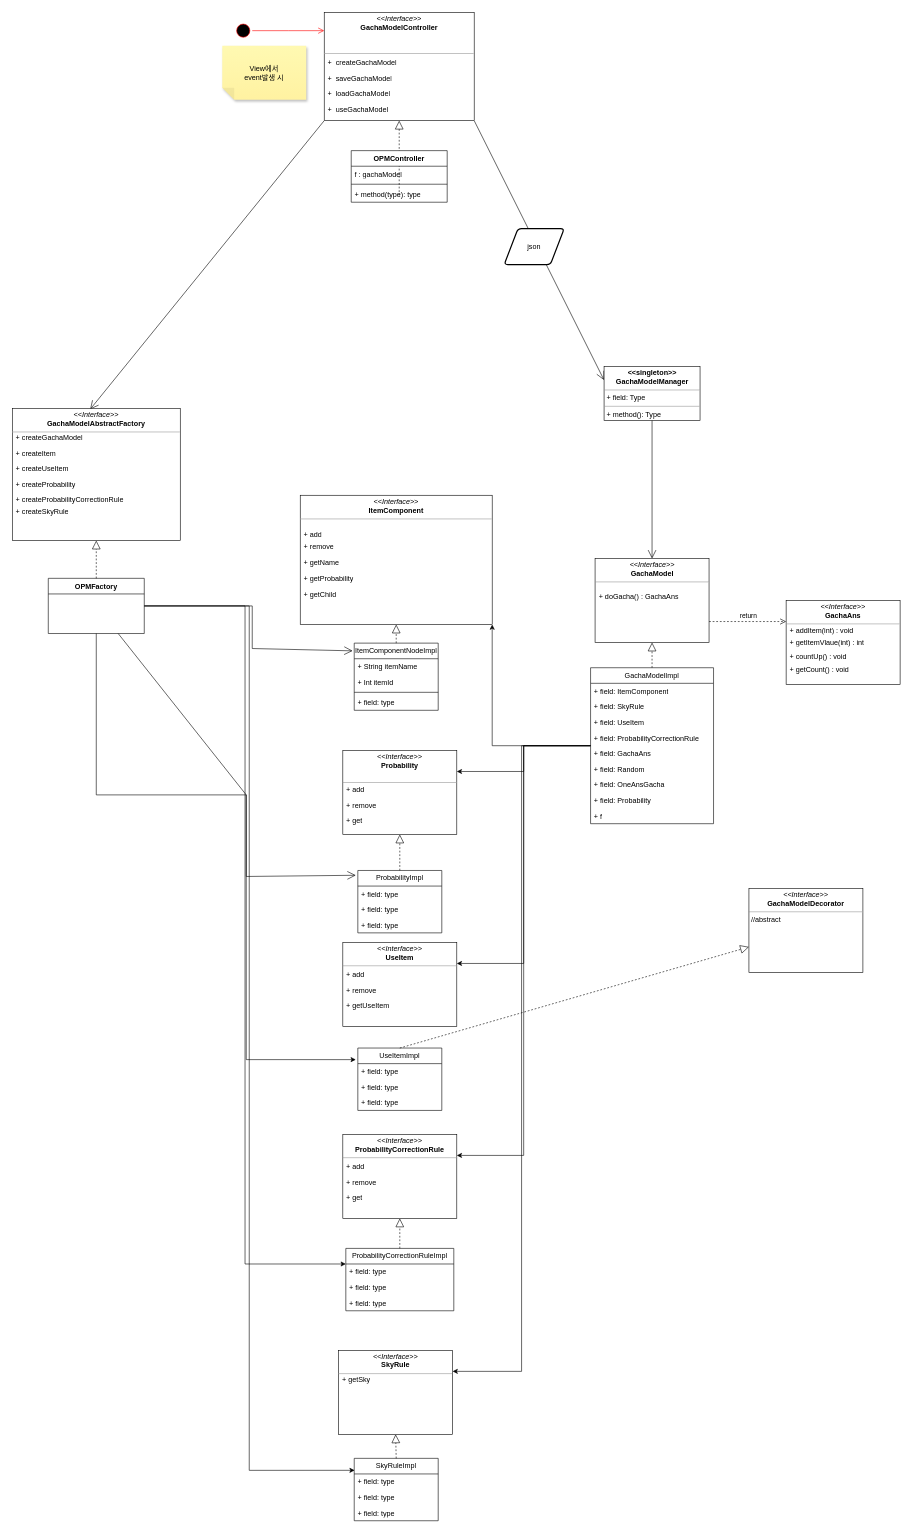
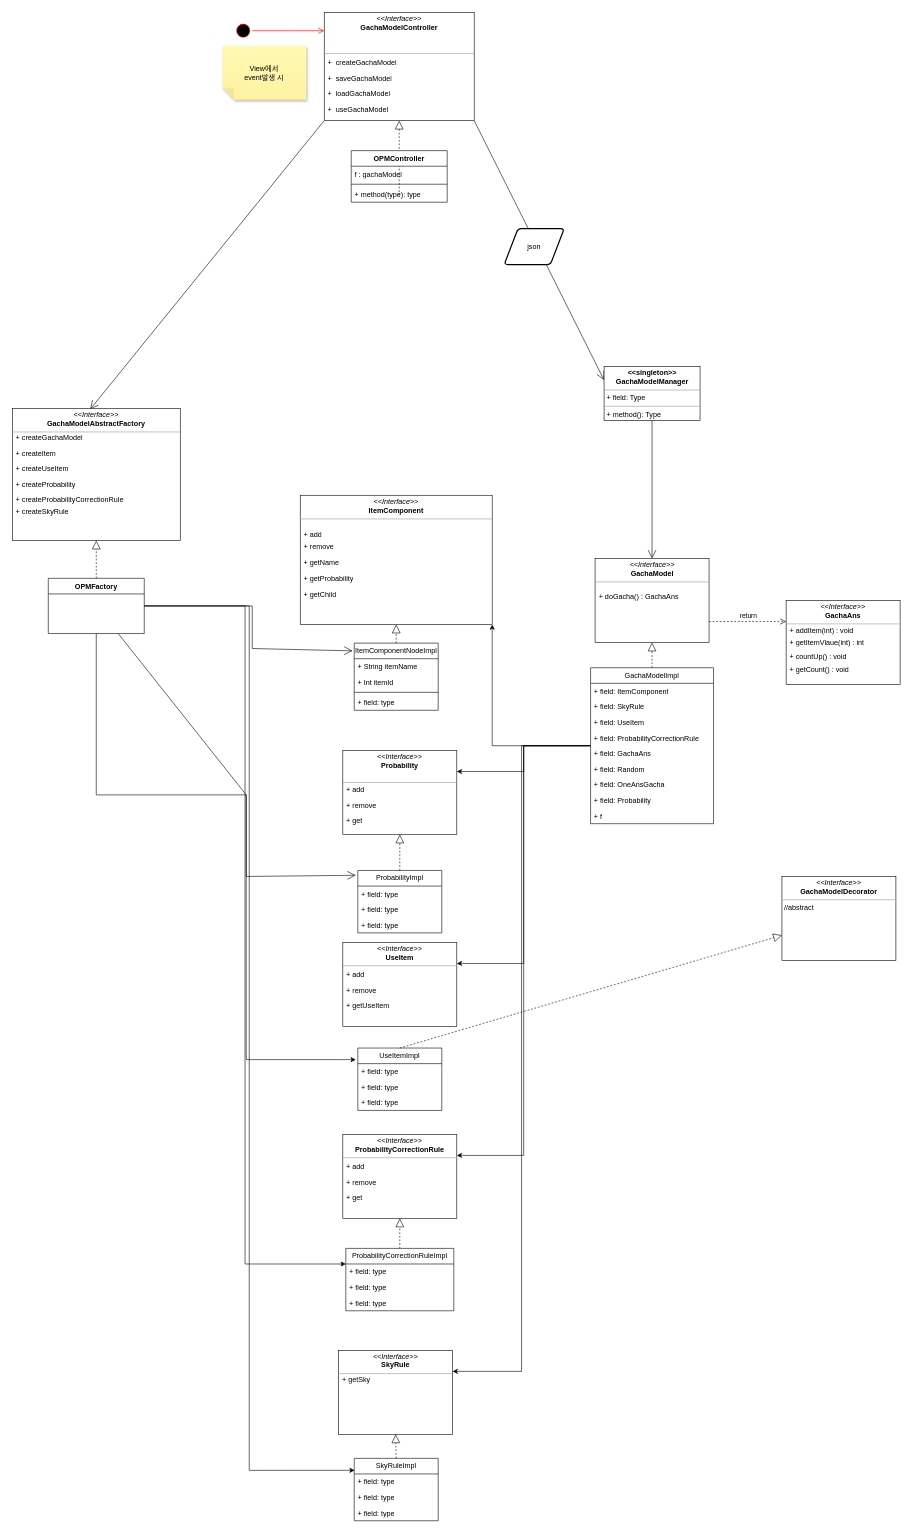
node "<<Interface>> GachaModelDecorator //abstract": moved (806, 930) -> (839, 918)
